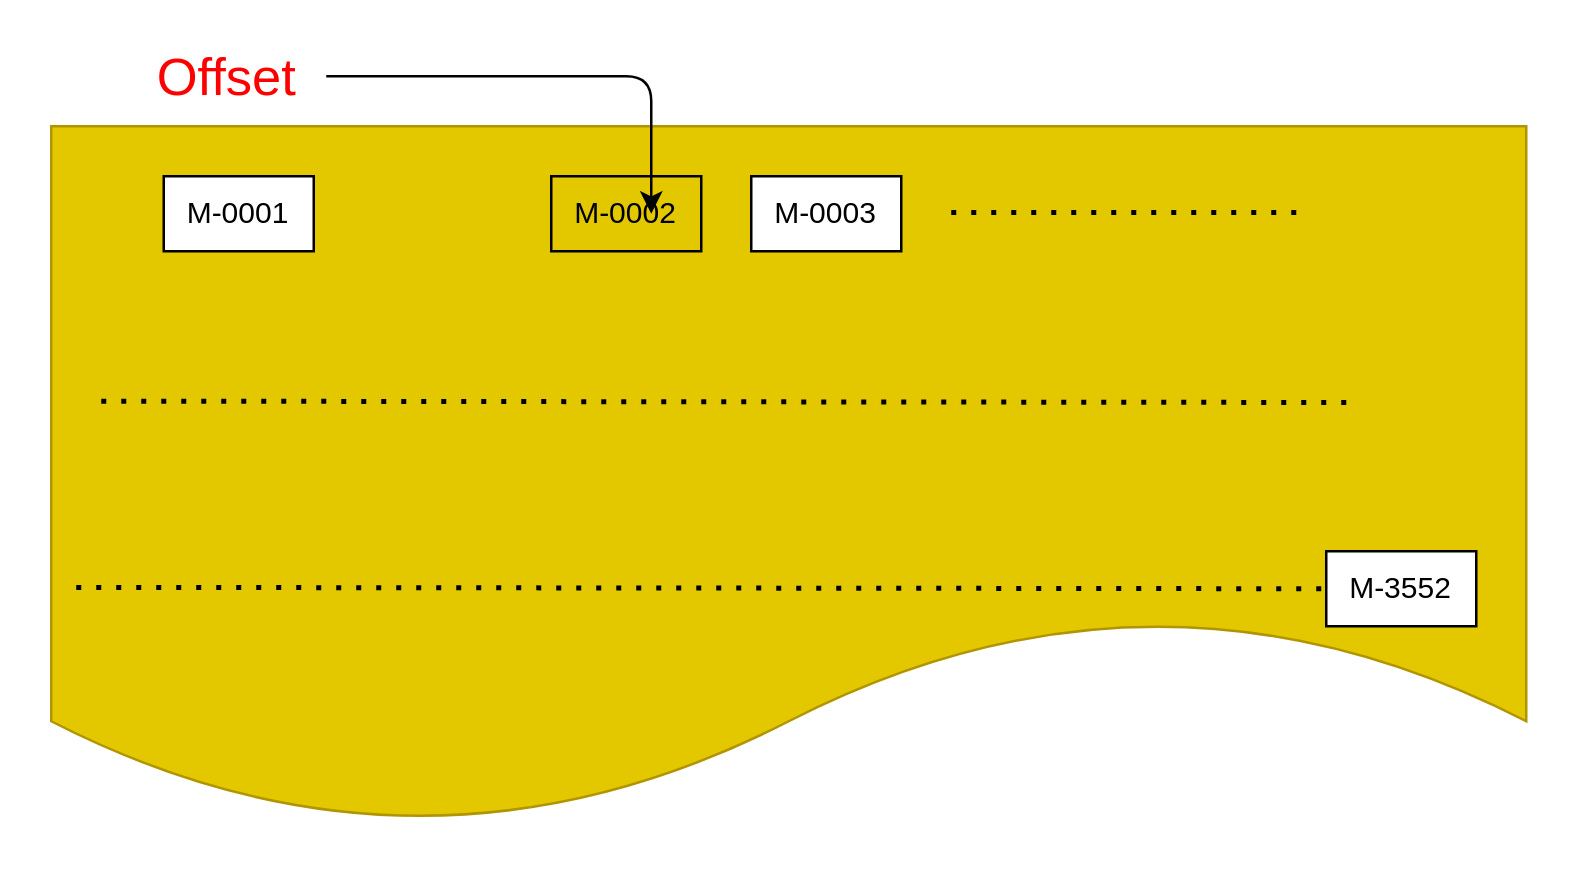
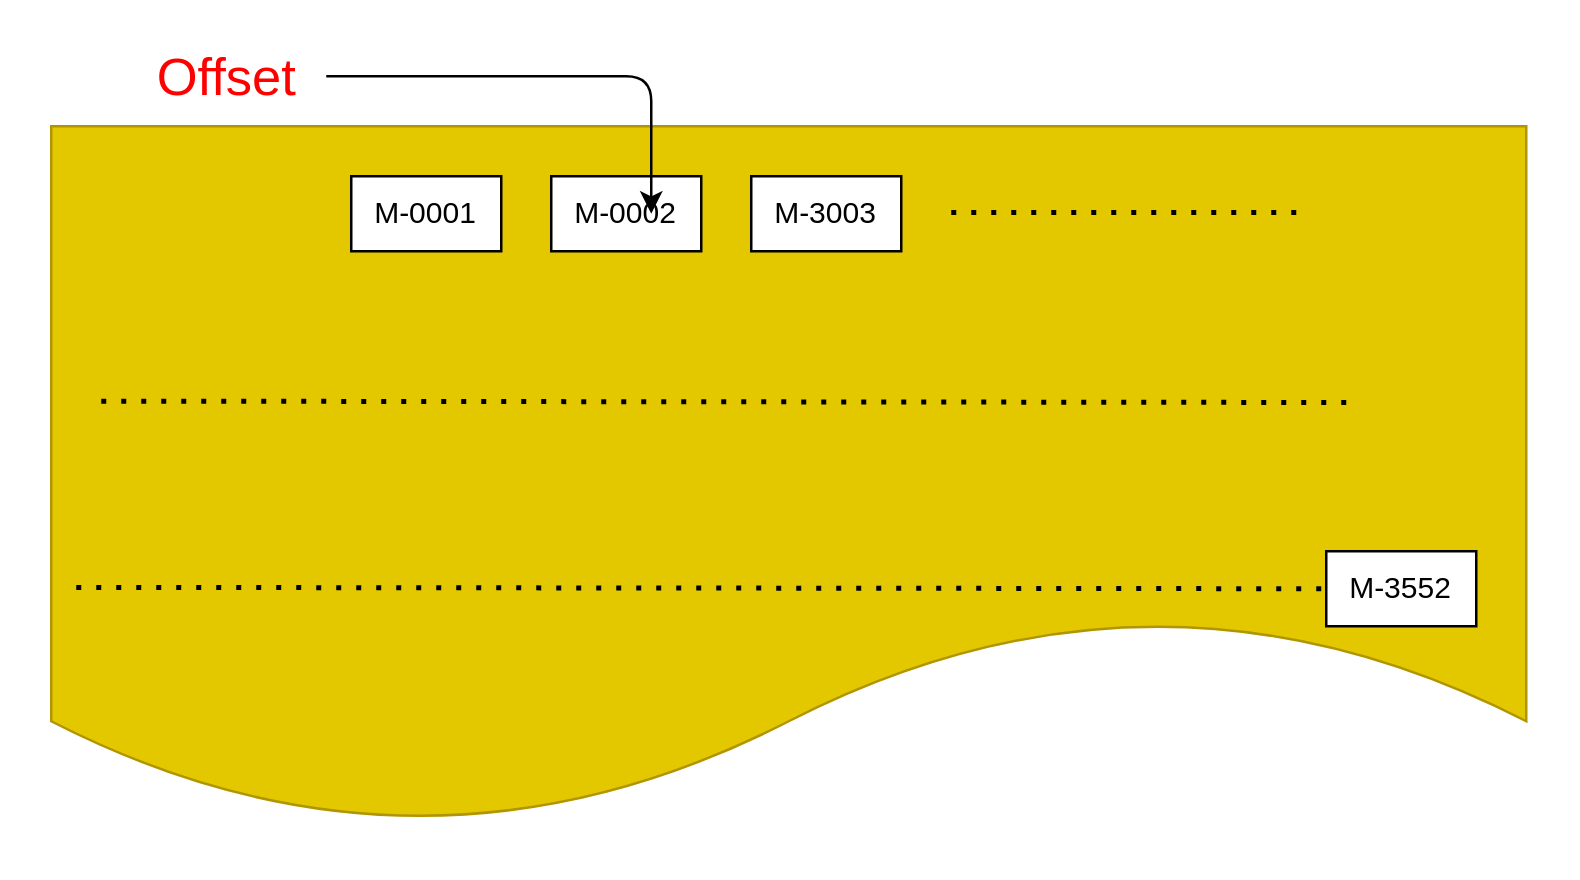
node "M-0001": moved (239, 214) -> (426, 214)
node "M-0002": fillcolor #e3c800 -> #ffffff
node "M-0003": label "M-0003" -> "M-3003"
